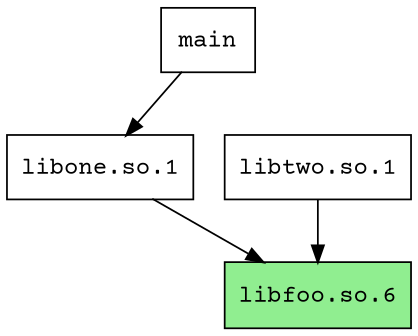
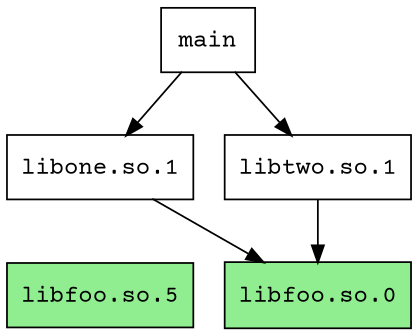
edge "main" -> "libtwo.so.1": added
node "libfoo.so.5": added
node "libfoo.so.6": label "libfoo.so.6" -> "libfoo.so.0"
